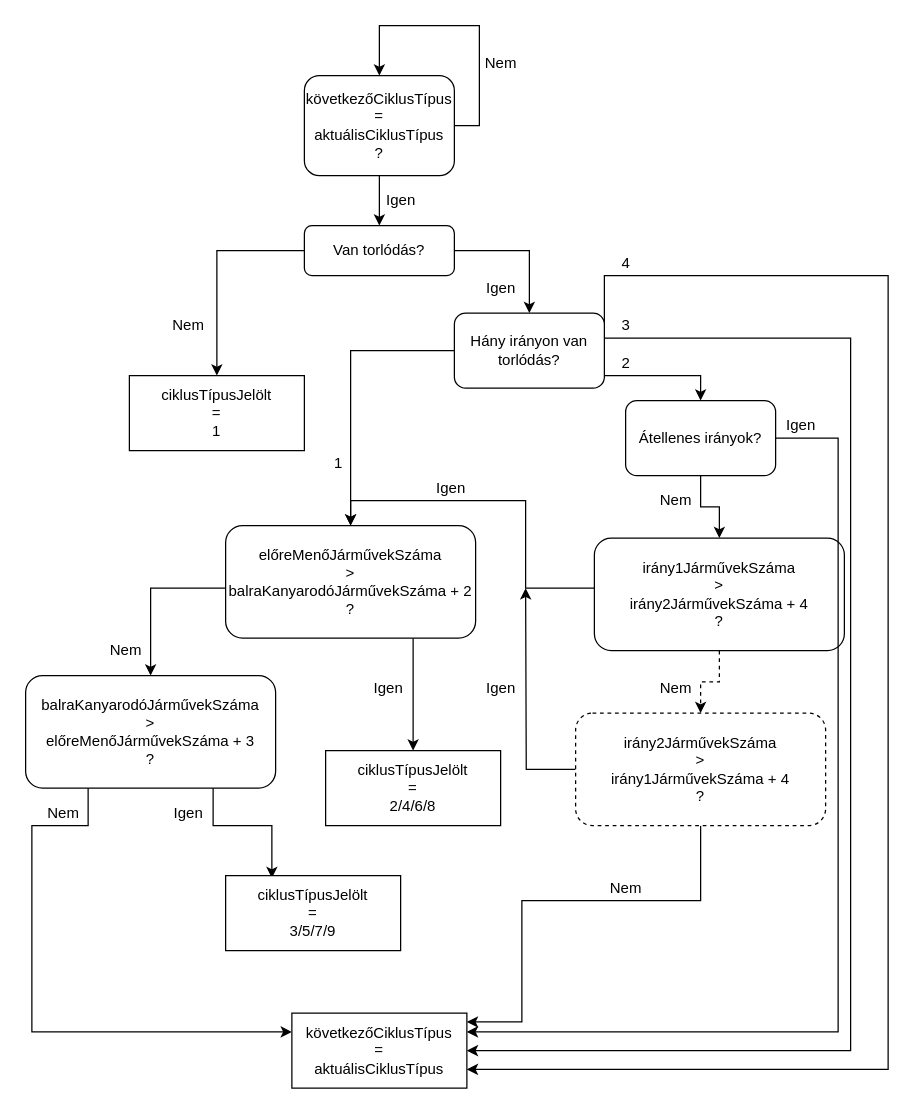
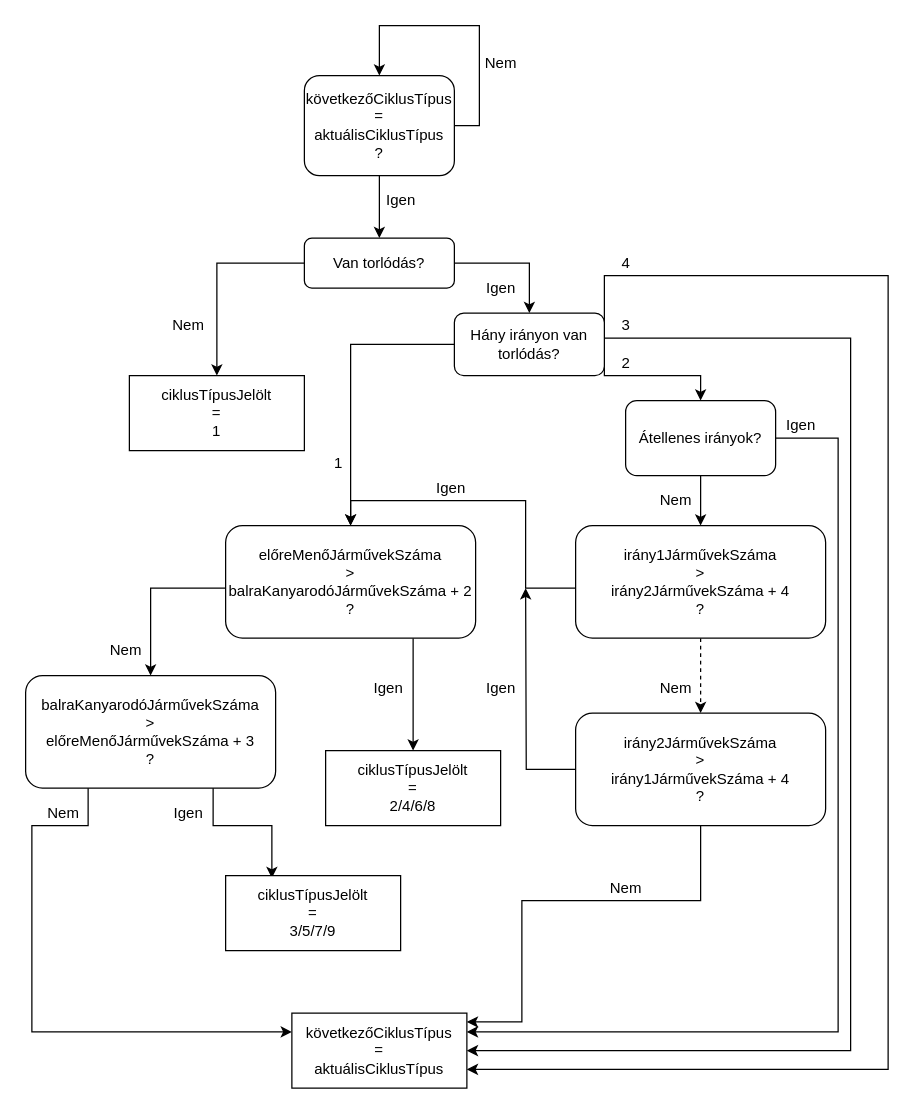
node "Van torlódás?": moved (379, 251) -> (379, 263)
node "Hány irányon van torlódás?": size 150x75 -> 150x63
node "irány1JárművekSzáma > irány2JárművekSzáma + 4 ?": moved (719, 594) -> (701, 582)
node "irány2JárművekSzáma > irány1JárművekSzáma + 4 ?": style dashed -> solid
